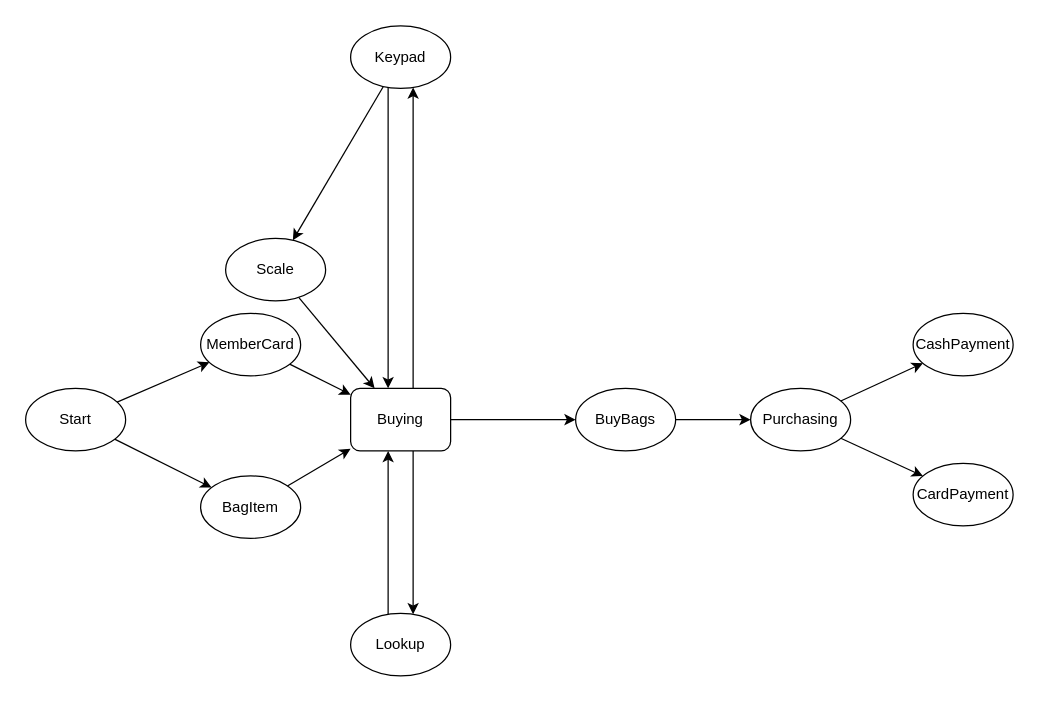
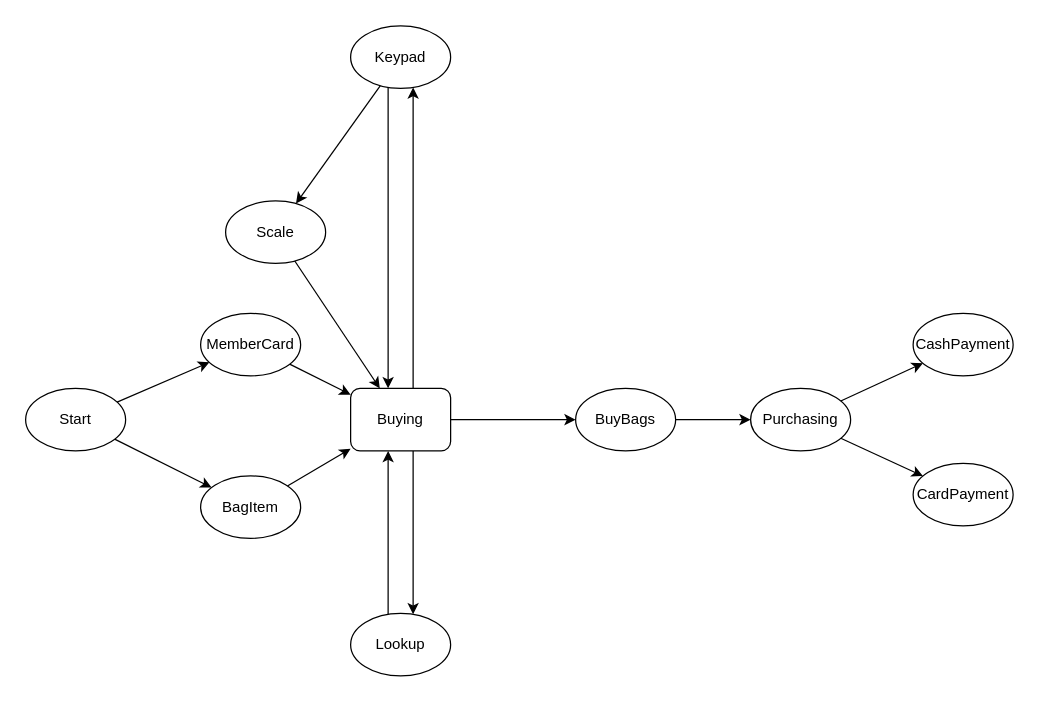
node "Scale": moved (276, 269) -> (276, 232)
